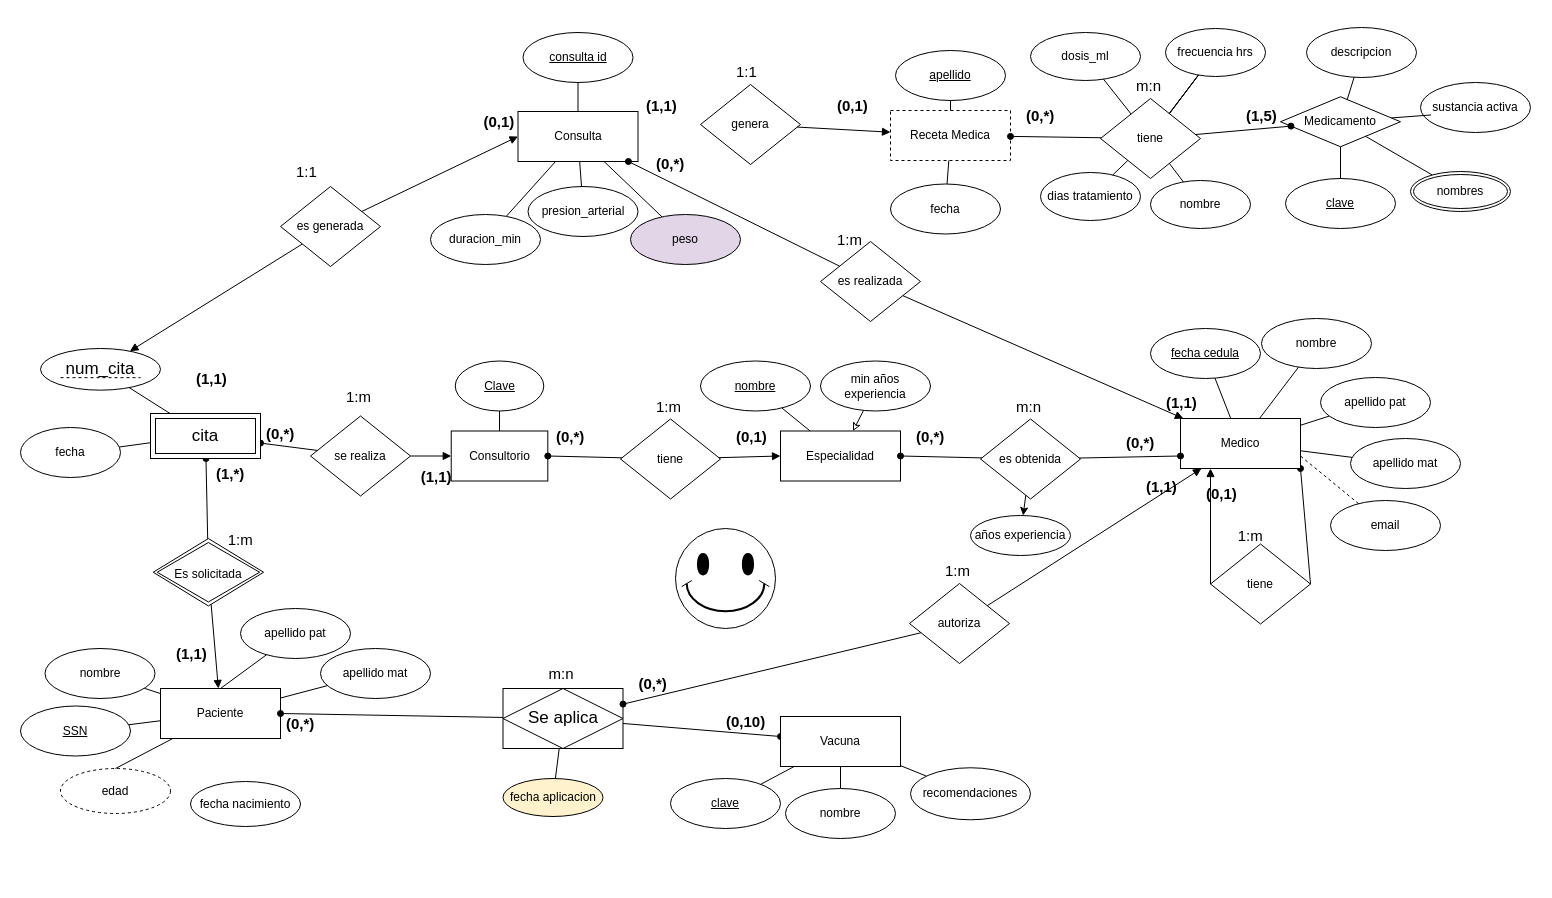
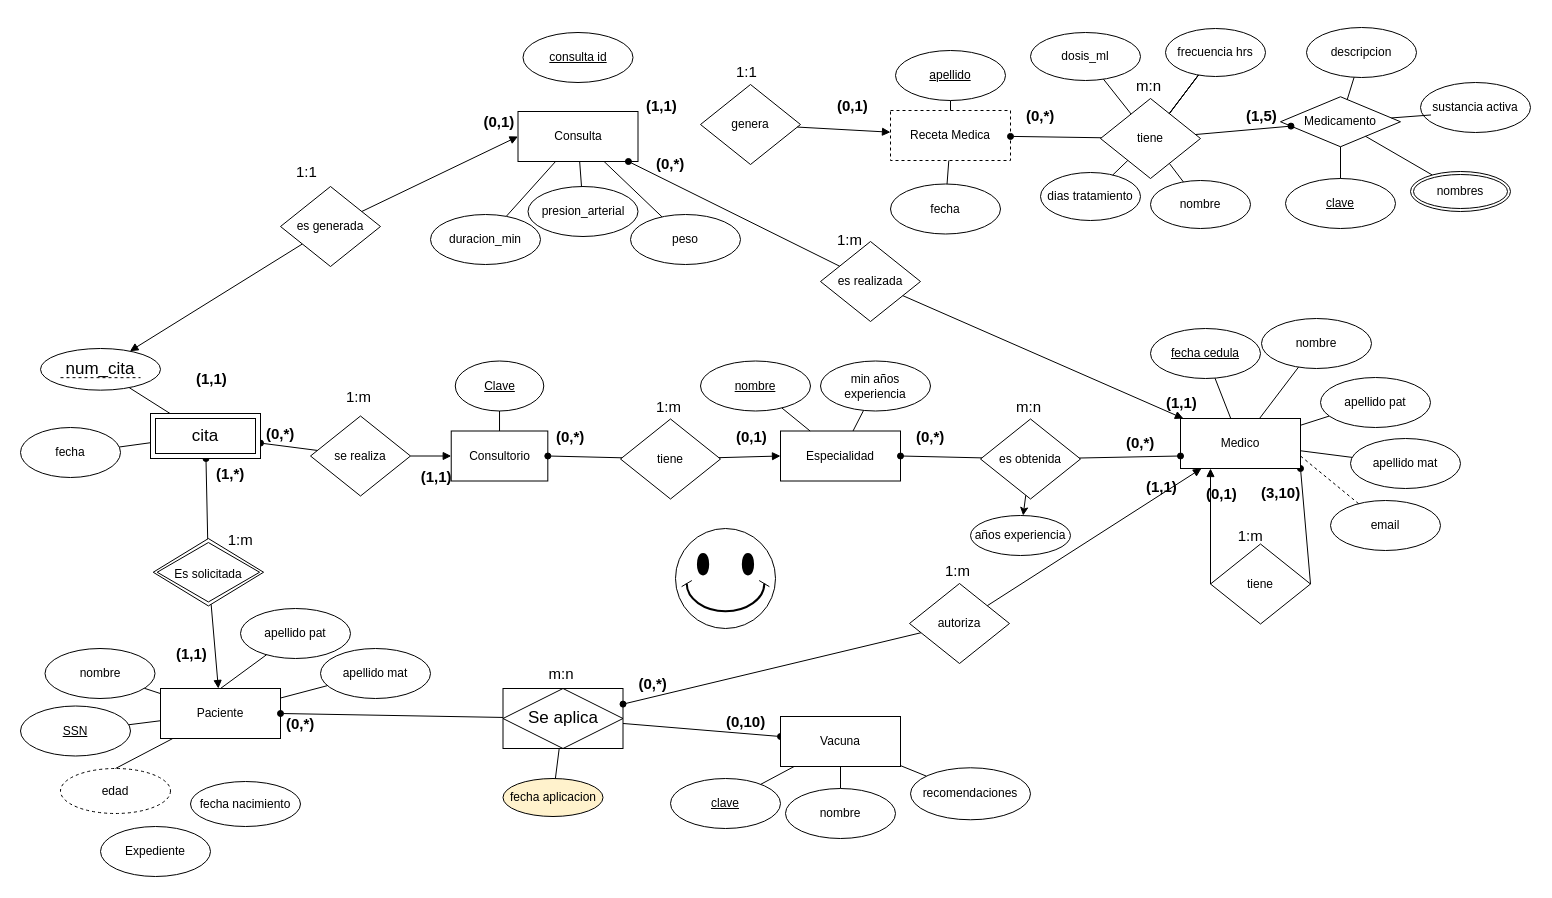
edge "consulta id" -- "Consulta": removed
node "peso": fillcolor #e1d5e7 -> #ffffff
edge "min años experiencia" -> "Especialidad": arrowhead classic -> none
node "(3,10)": added
node "Expediente": added
